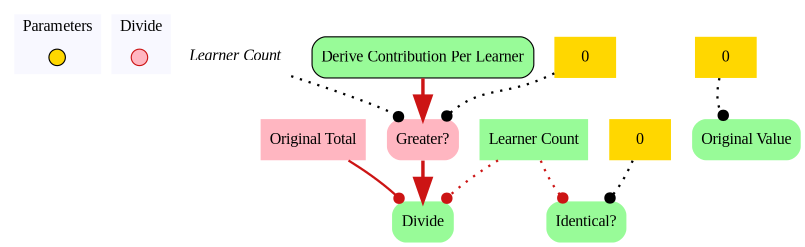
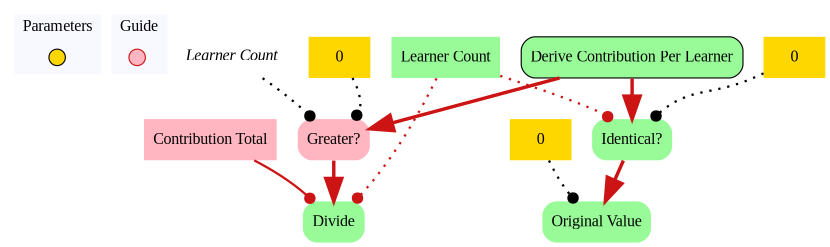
cluster "Divide": label "Divide" -> "Guide"
edge "Derive Contribution Per Learner" -> "Identical?": added
node "Original Total": label "Original Total" -> "Contribution Total"
edge "Identical?" -> "Original Value": added
